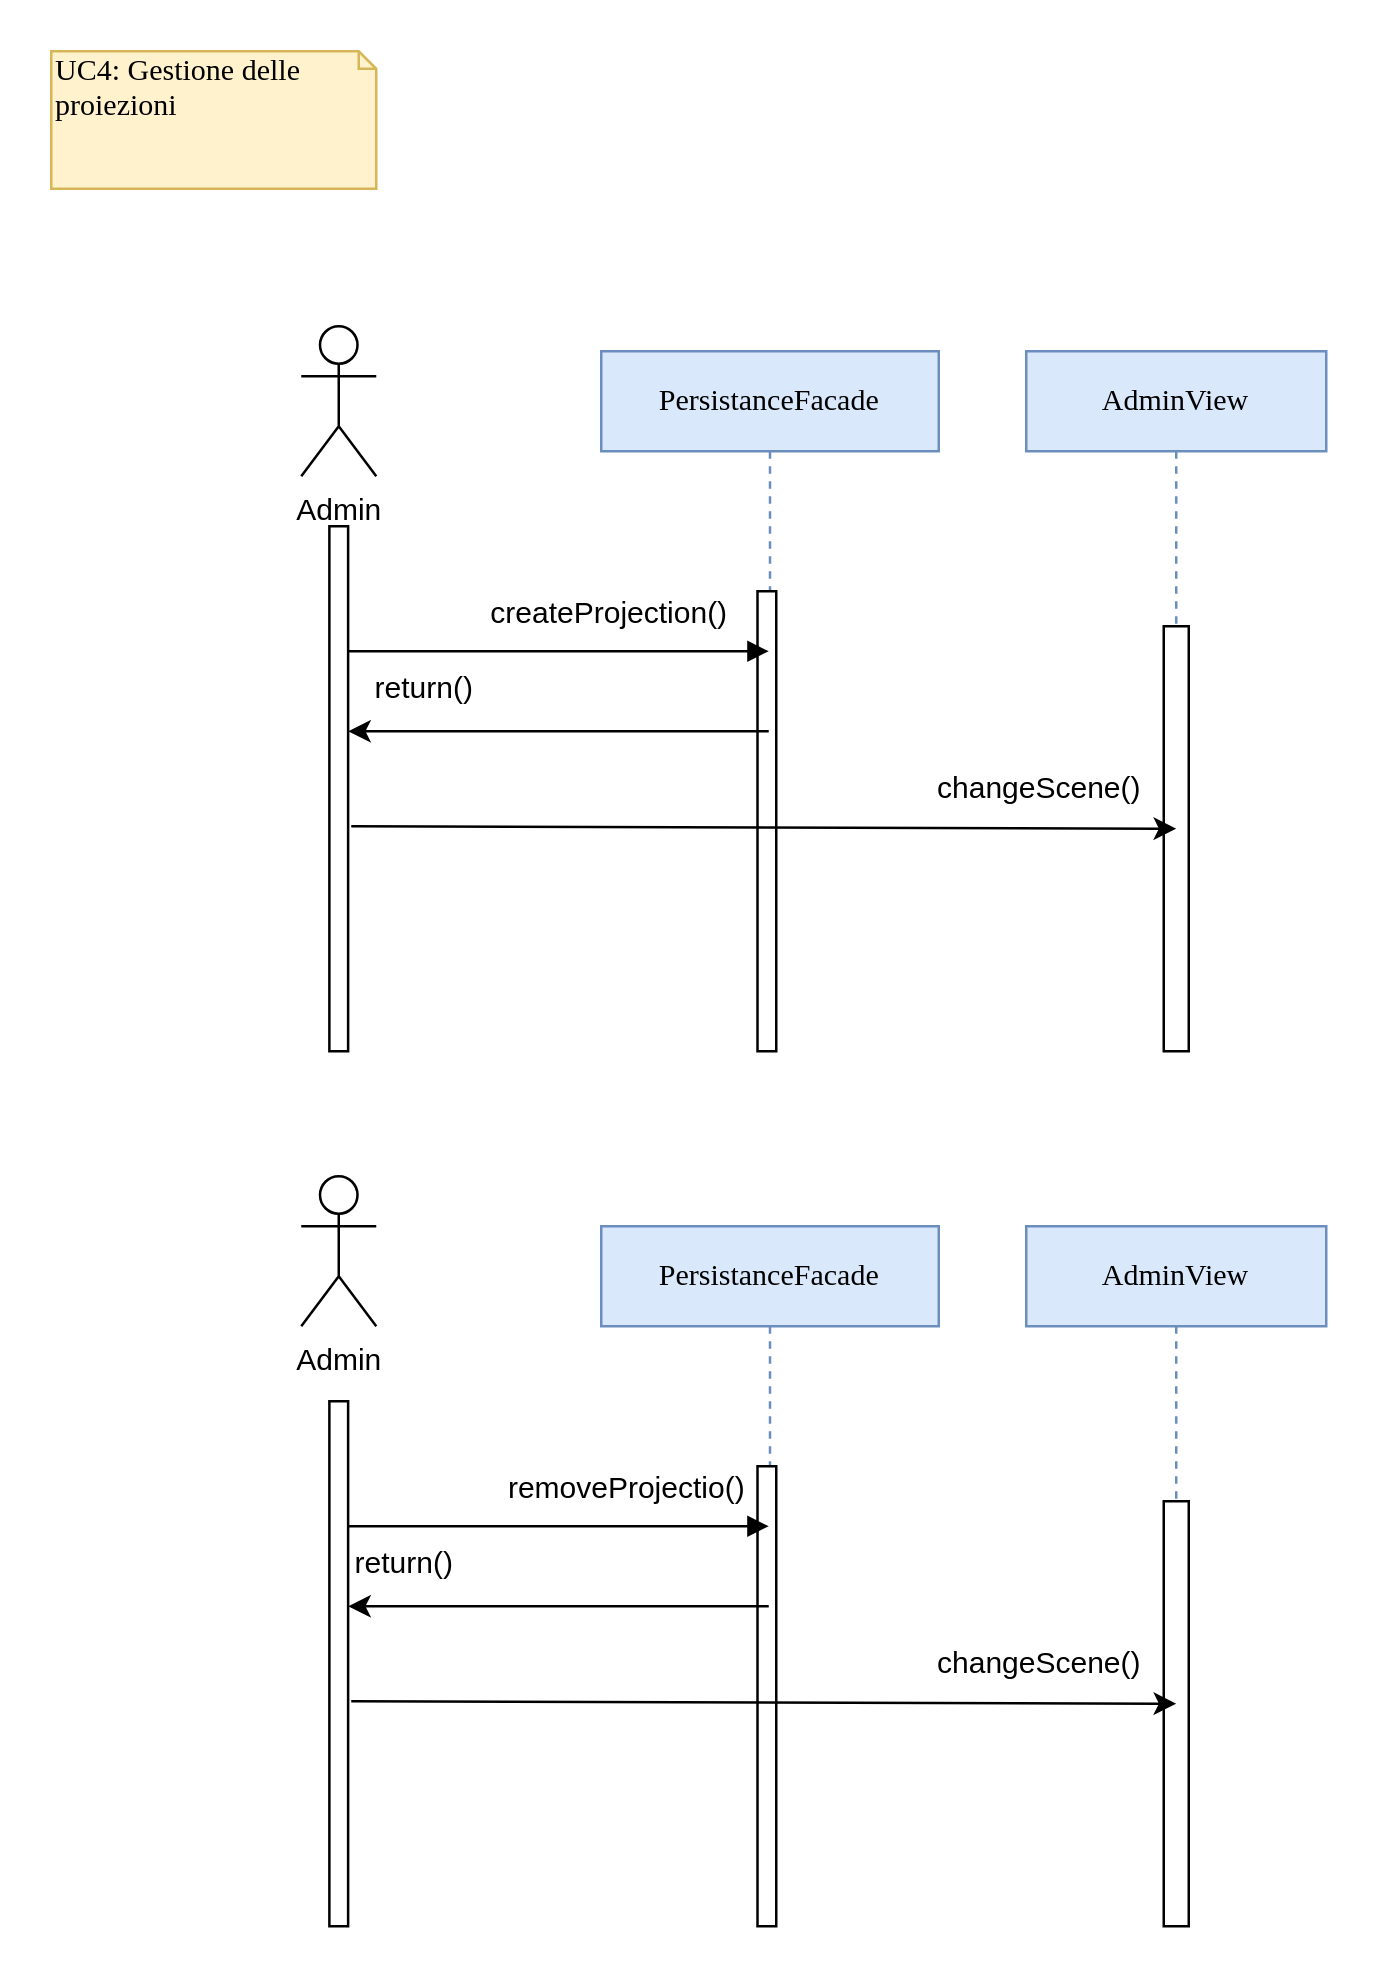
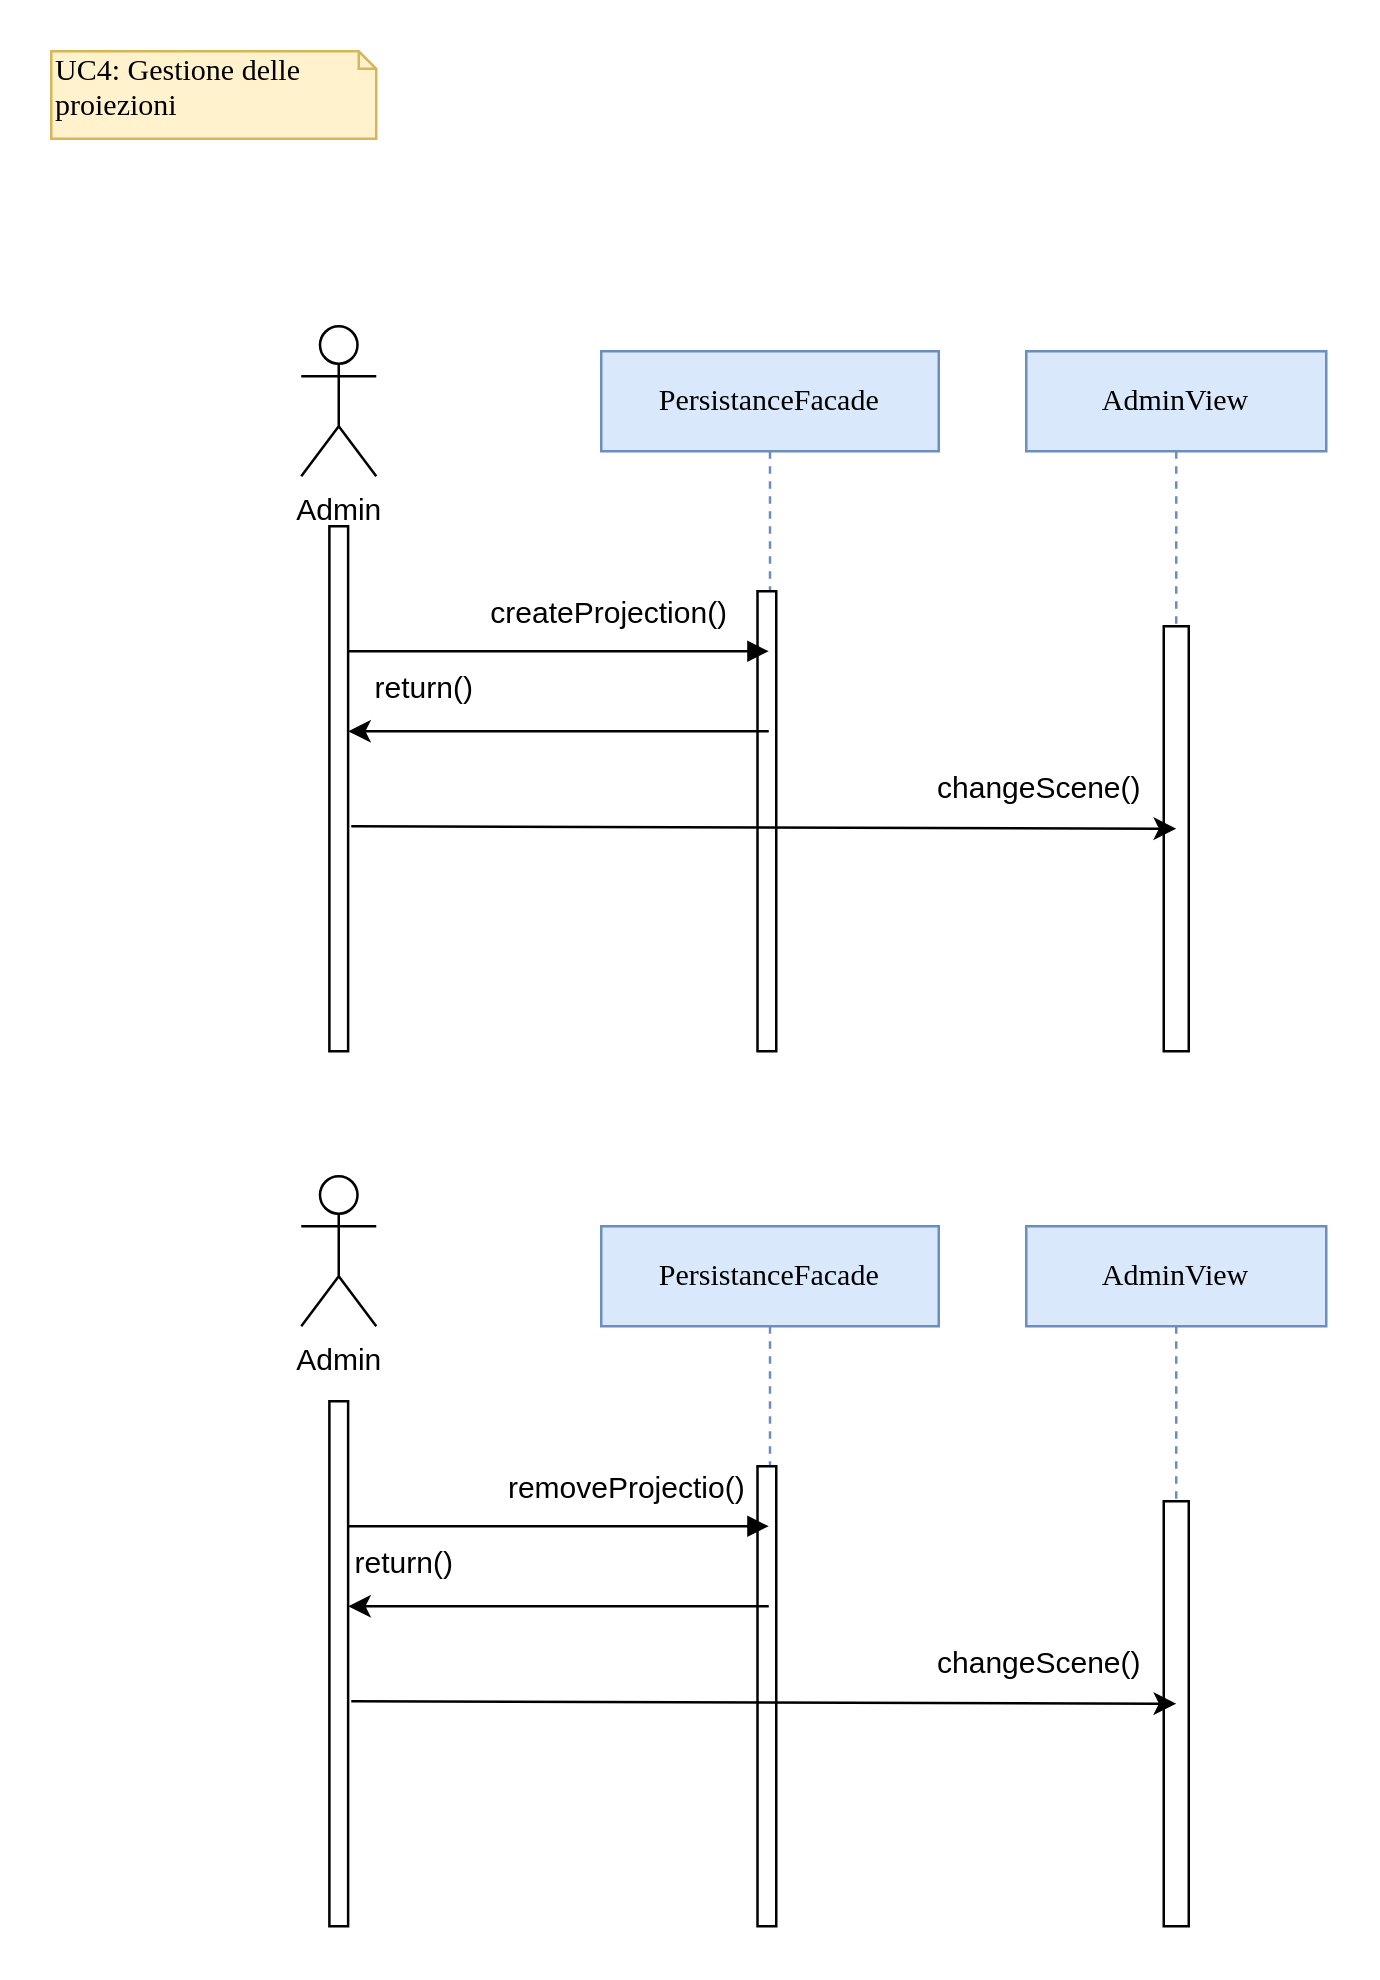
node "UC4: Gestione delle proiezioni": size 325x138 -> 325x88
